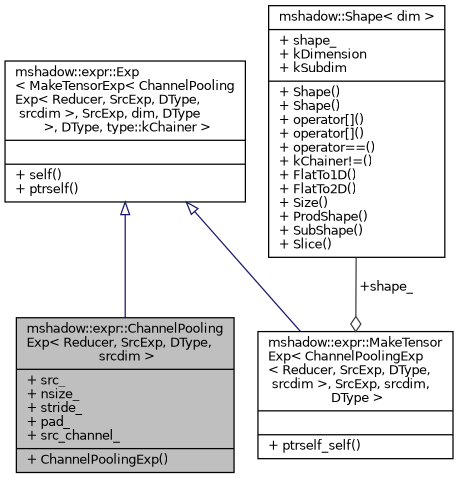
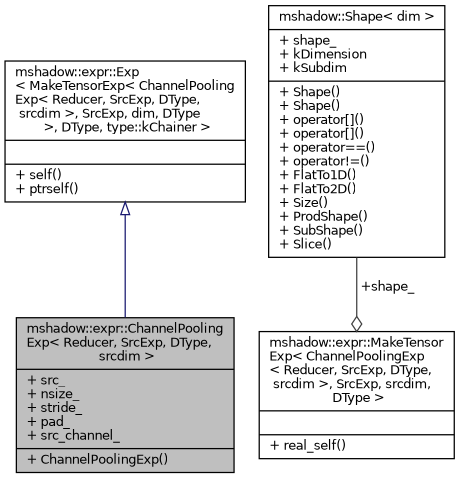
node "mshadow::Shape< dim >": text "+ kChainer!=()" -> "+ operator!=()"
edge "mshadow::expr::MakeTensor" -> "mshadow::expr::Exp": removed
node "mshadow::expr::MakeTensor": text "+ ptrself_self()" -> "+ real_self()"
